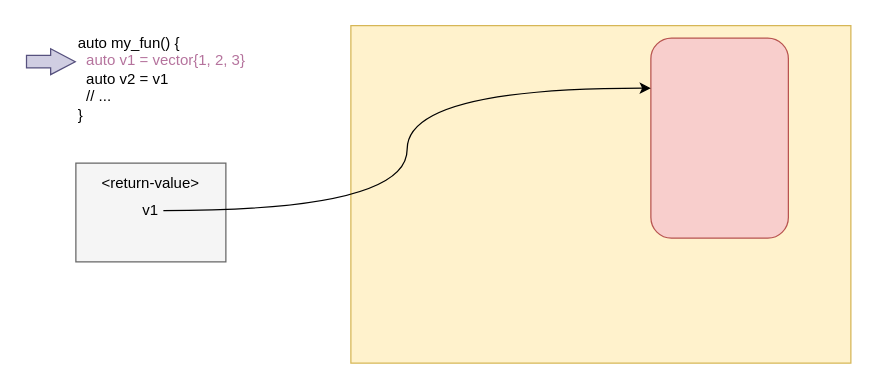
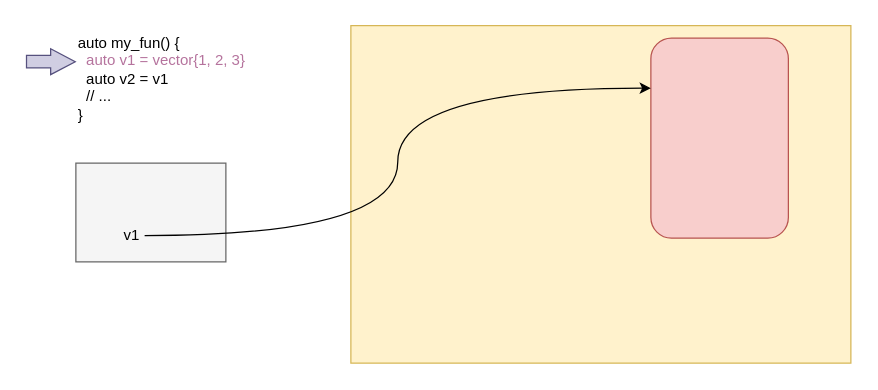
node "<return-value>": removed
node "v1": moved (151, 211) -> (132, 236)
